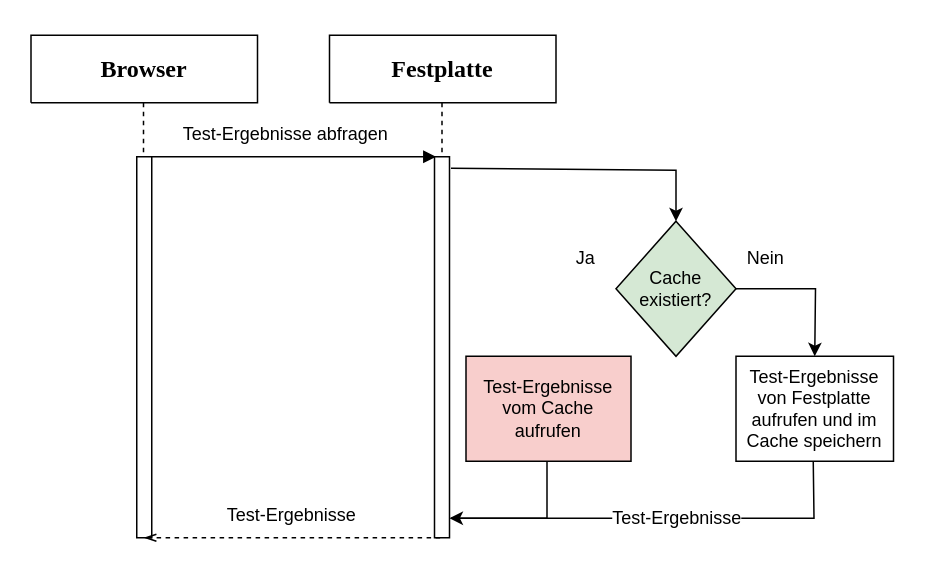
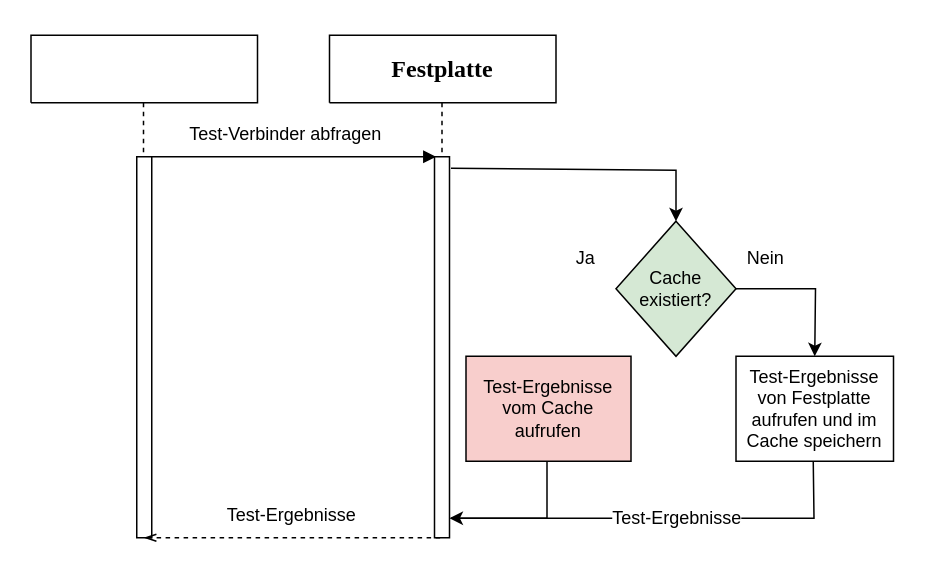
node "Browser": removed
node "Test-Ergebnisse abfragen": label "Test-Ergebnisse abfragen" -> "Test-Verbinder abfragen"
